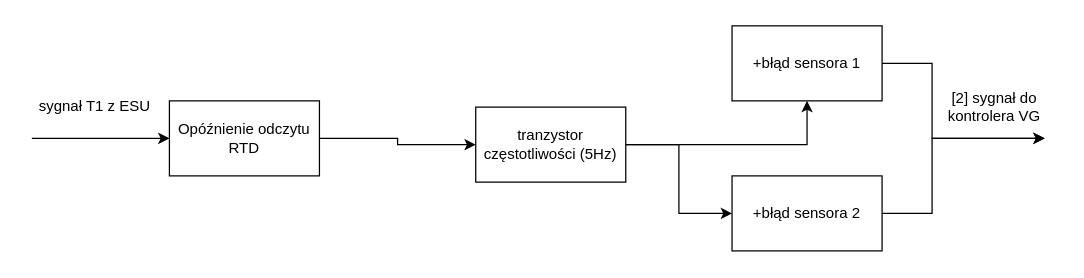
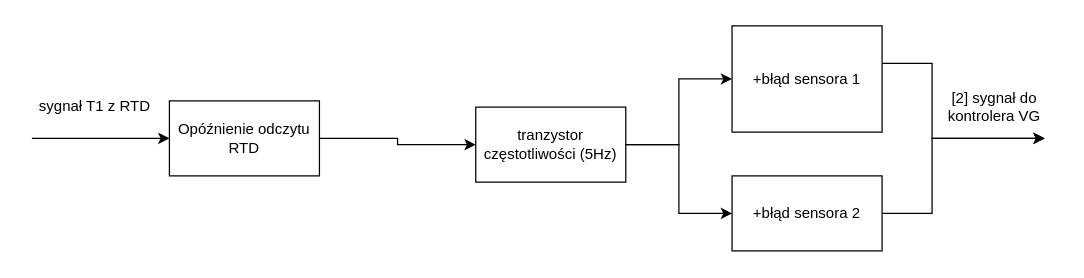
node "+błąd sensora 1": size 150x75 -> 150x106
node "sygnał T1 z ESU": label "sygnał T1 z ESU" -> "sygnał T1 z RTD"
